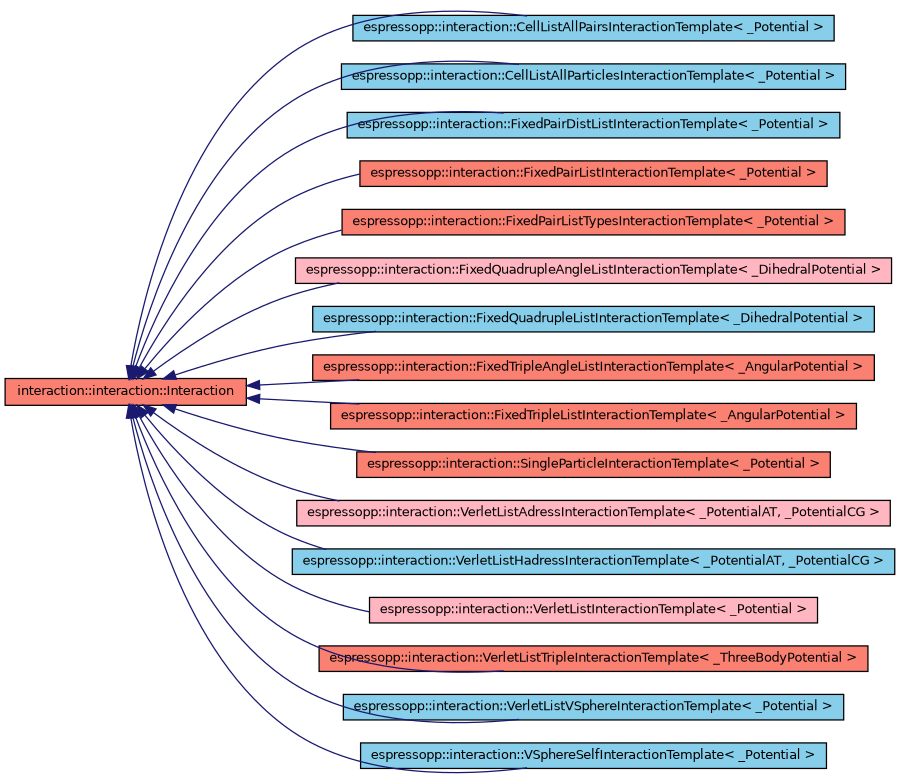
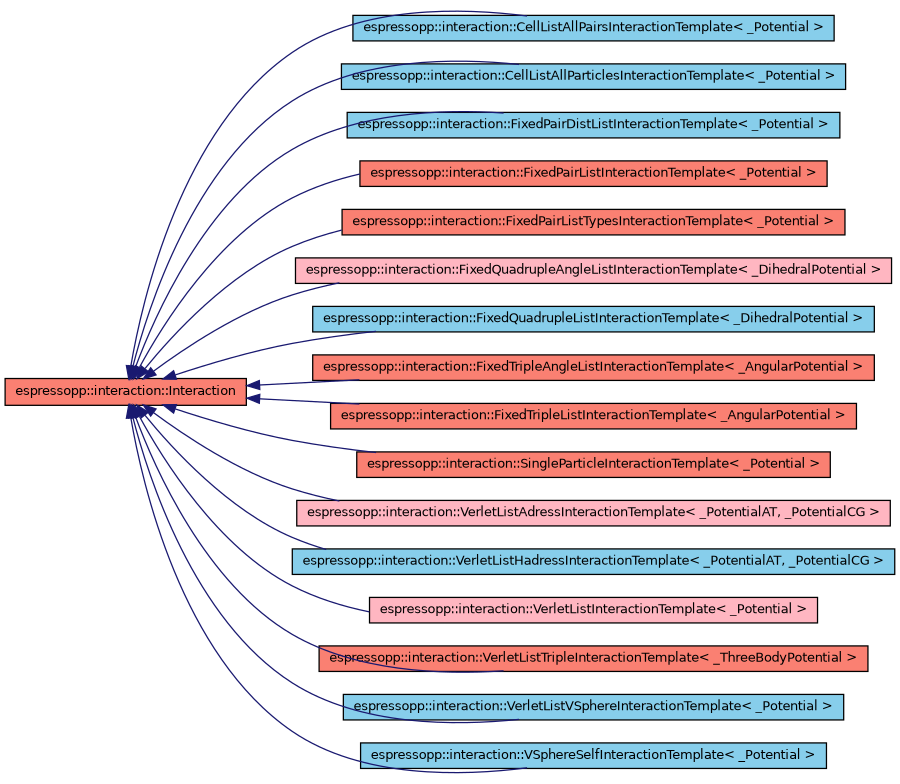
node "interaction::interaction::Interaction": label "interaction::interaction::Interaction" -> "espressopp::interaction::Interaction"
